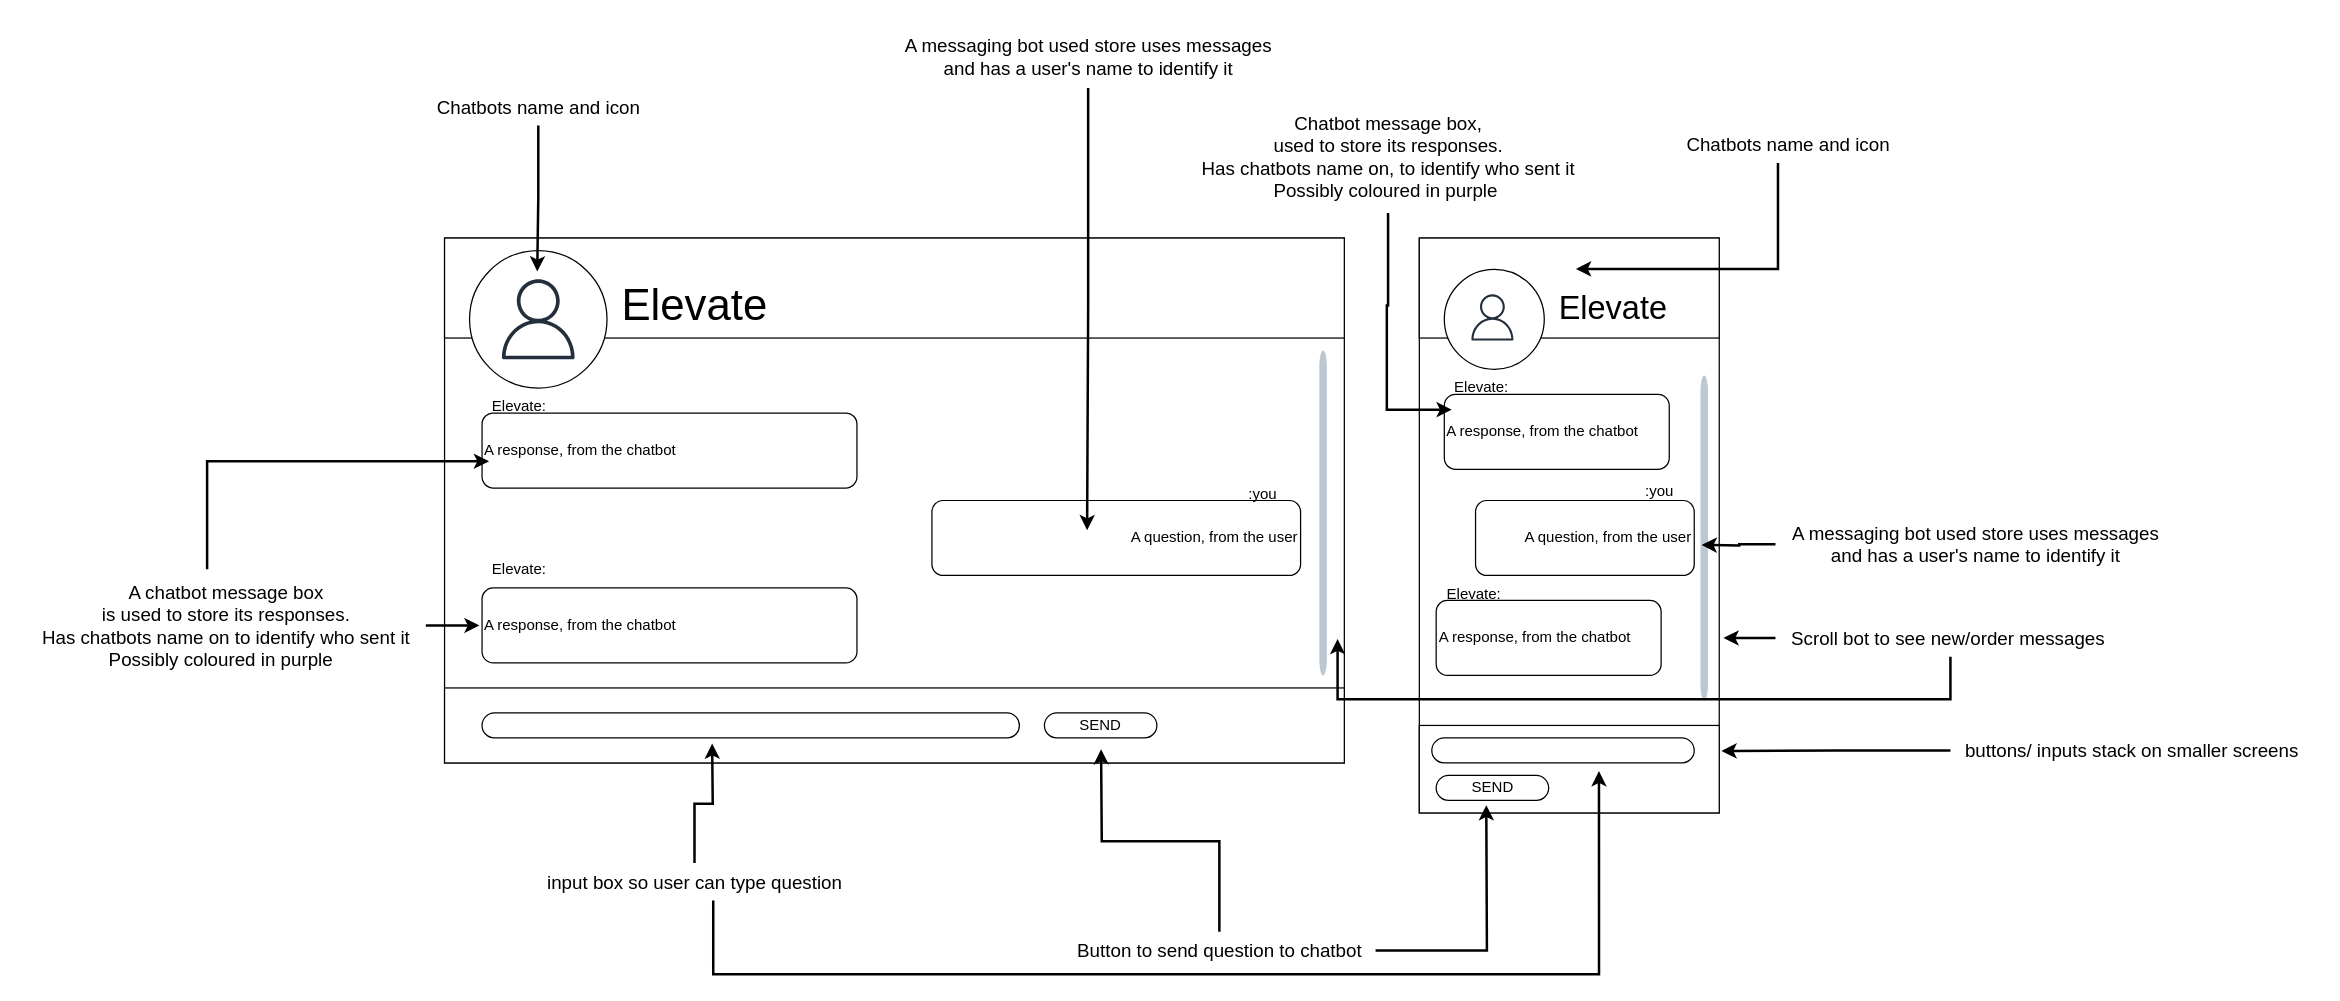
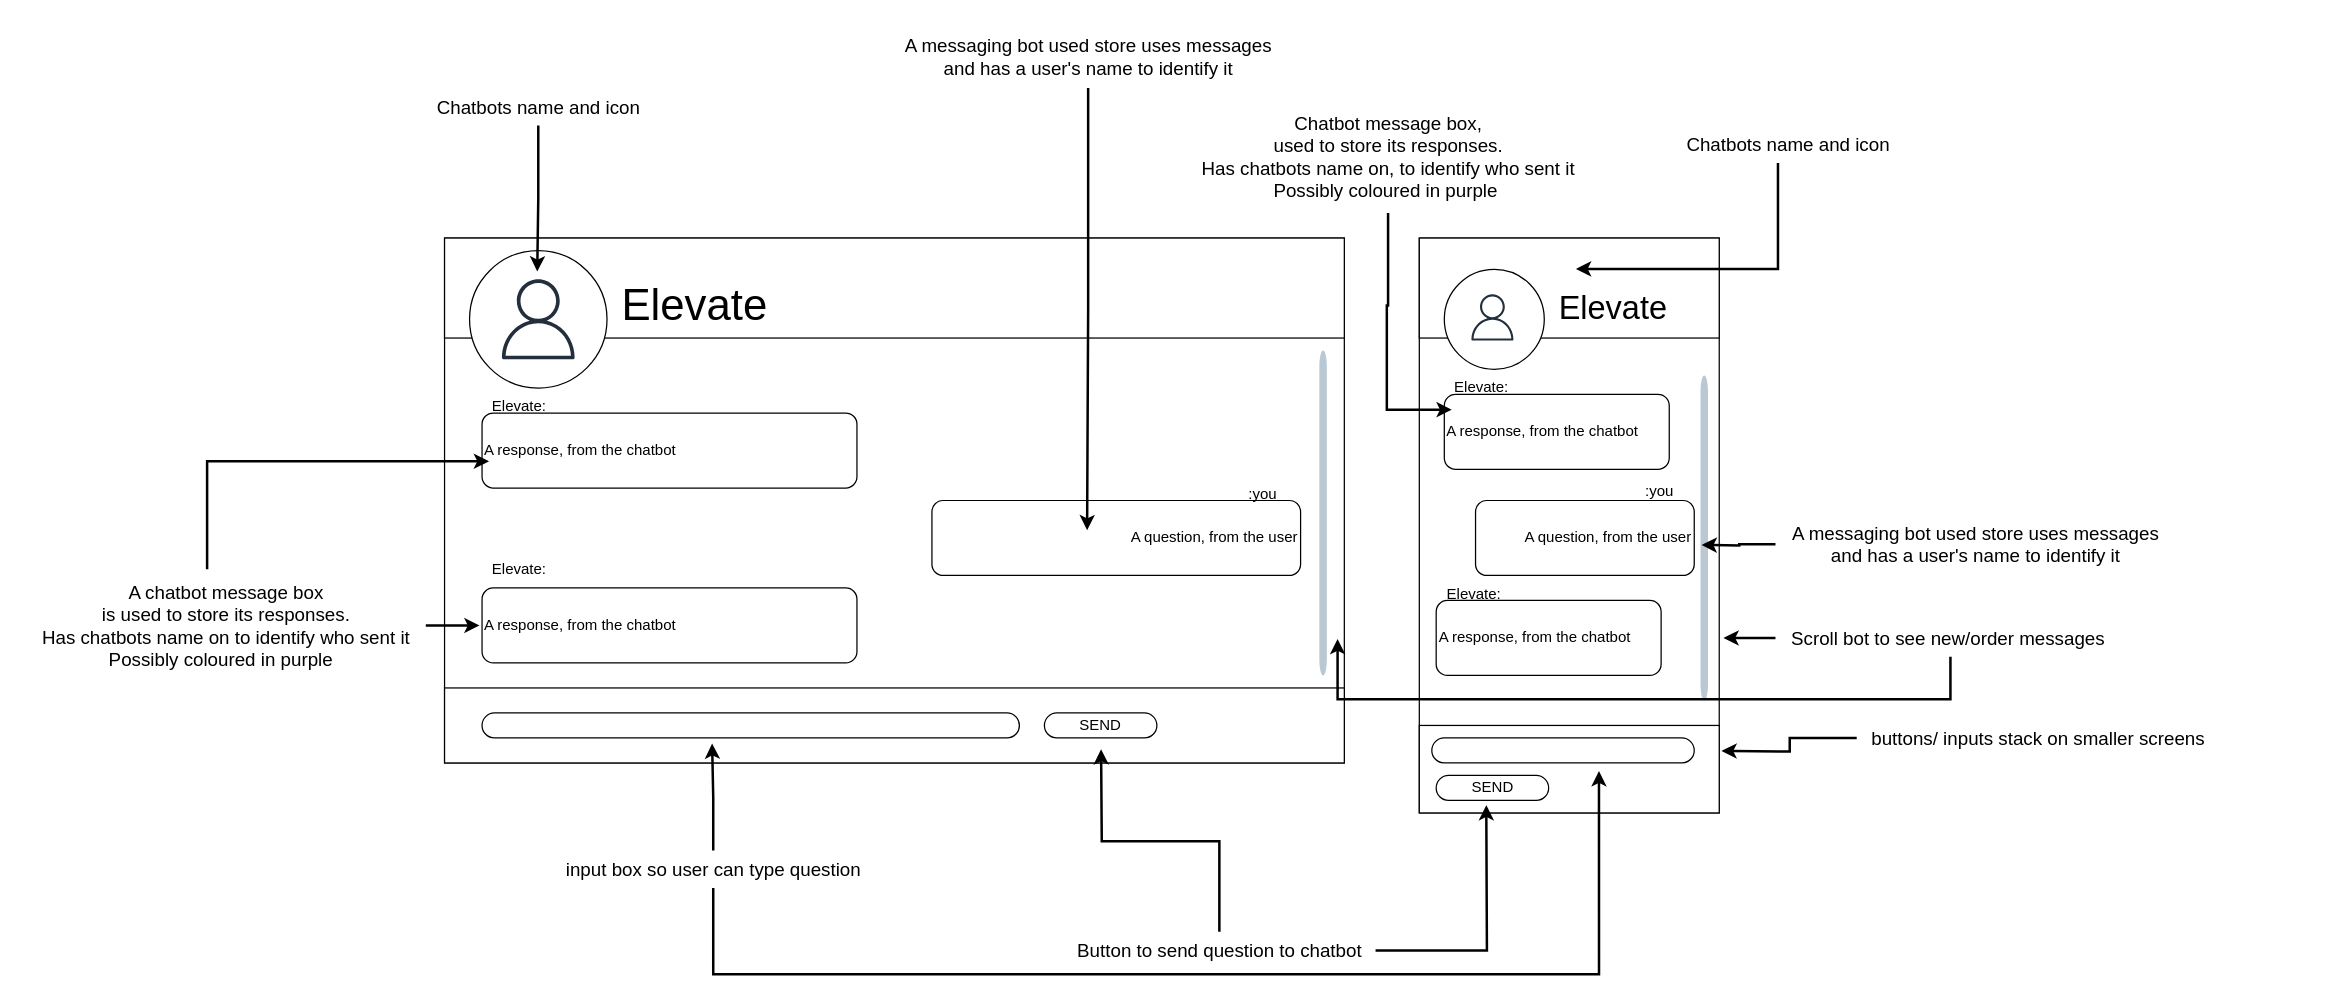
node "buttons/ inputs stack on smaller screens": moved (2132, 751) -> (2038, 738)
node "input box so user can type question": moved (694, 882) -> (713, 869)
